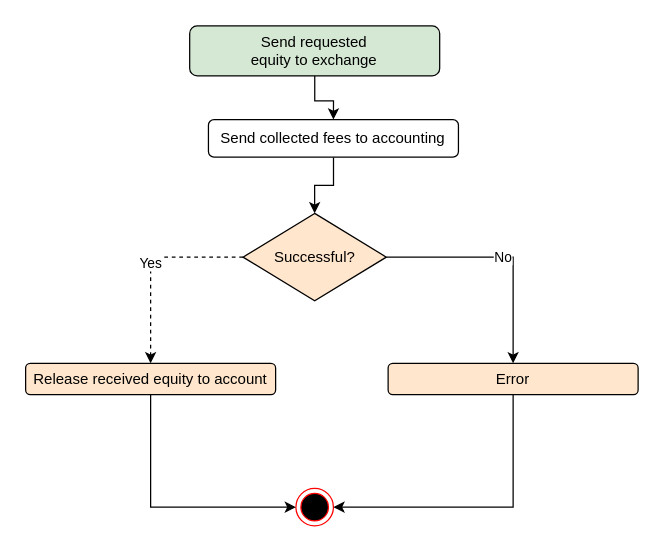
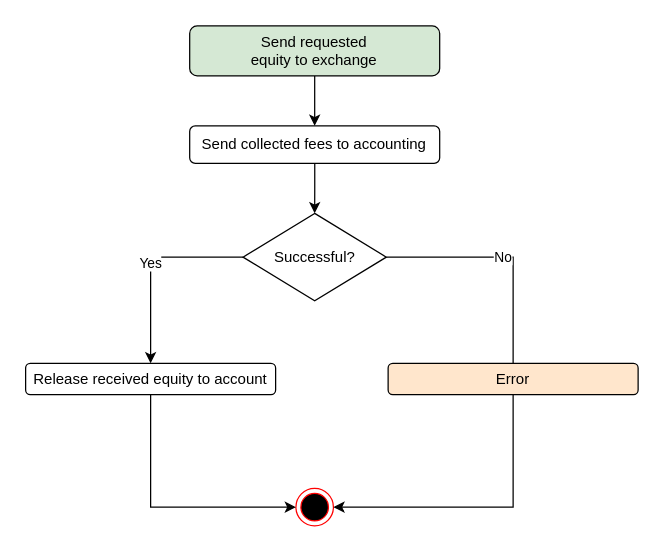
node "Send collected fees to accounting": moved (333, 138) -> (315, 144)
edge "Successful?" -> "Release received equity to account": style dashed -> solid
node "Successful?": fillcolor #ffe6cc -> #ffffff
edge "Successful?" -> "Error": arrowhead classic -> none
node "Release received equity to account": fillcolor #ffe6cc -> #ffffff
